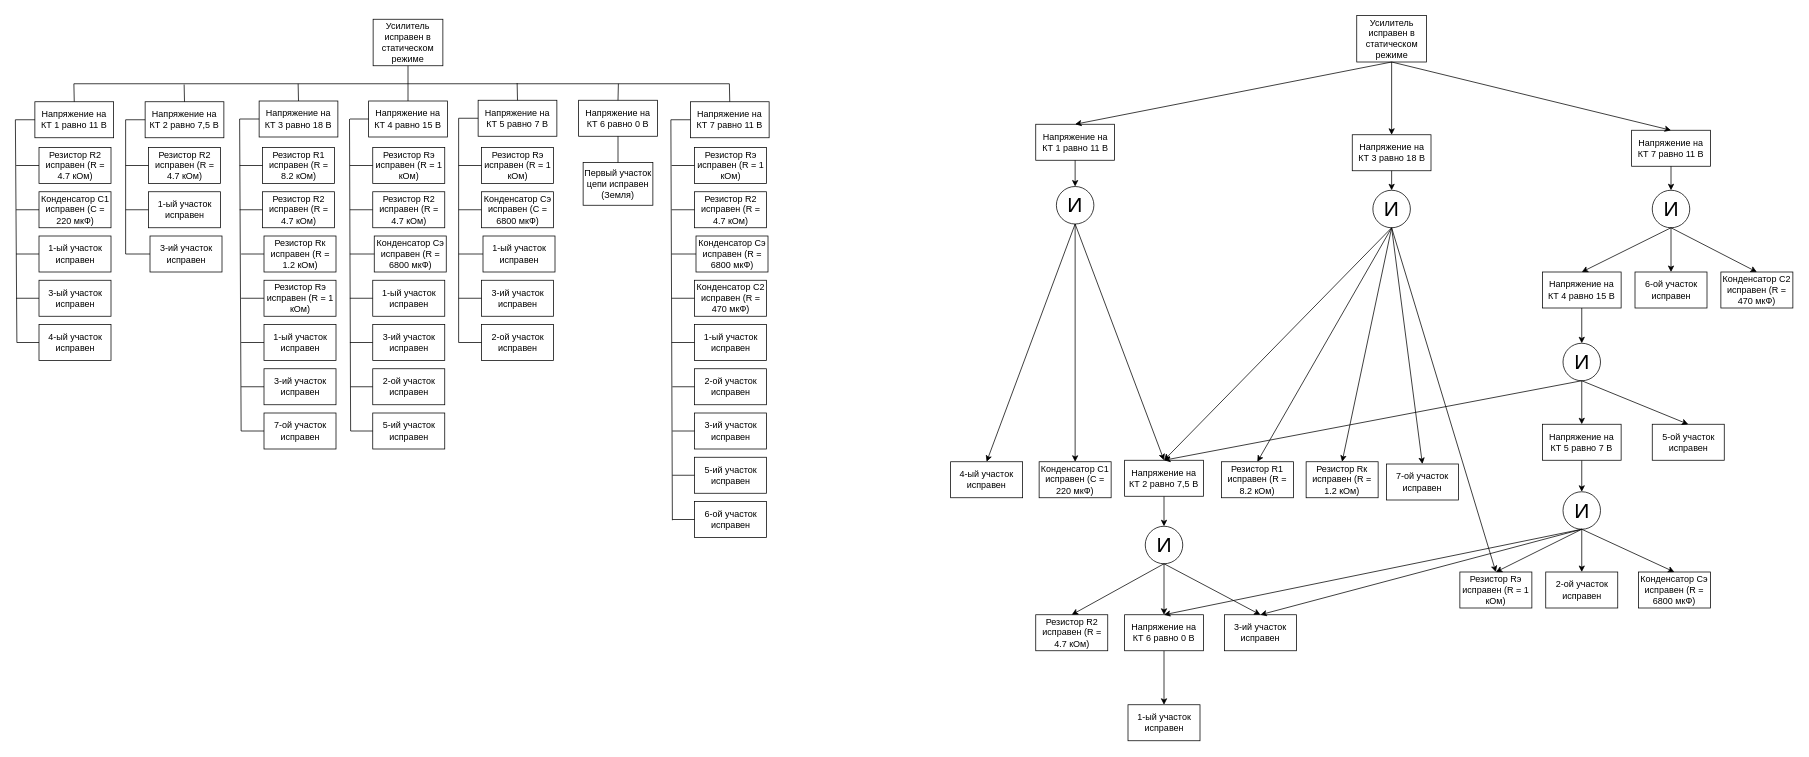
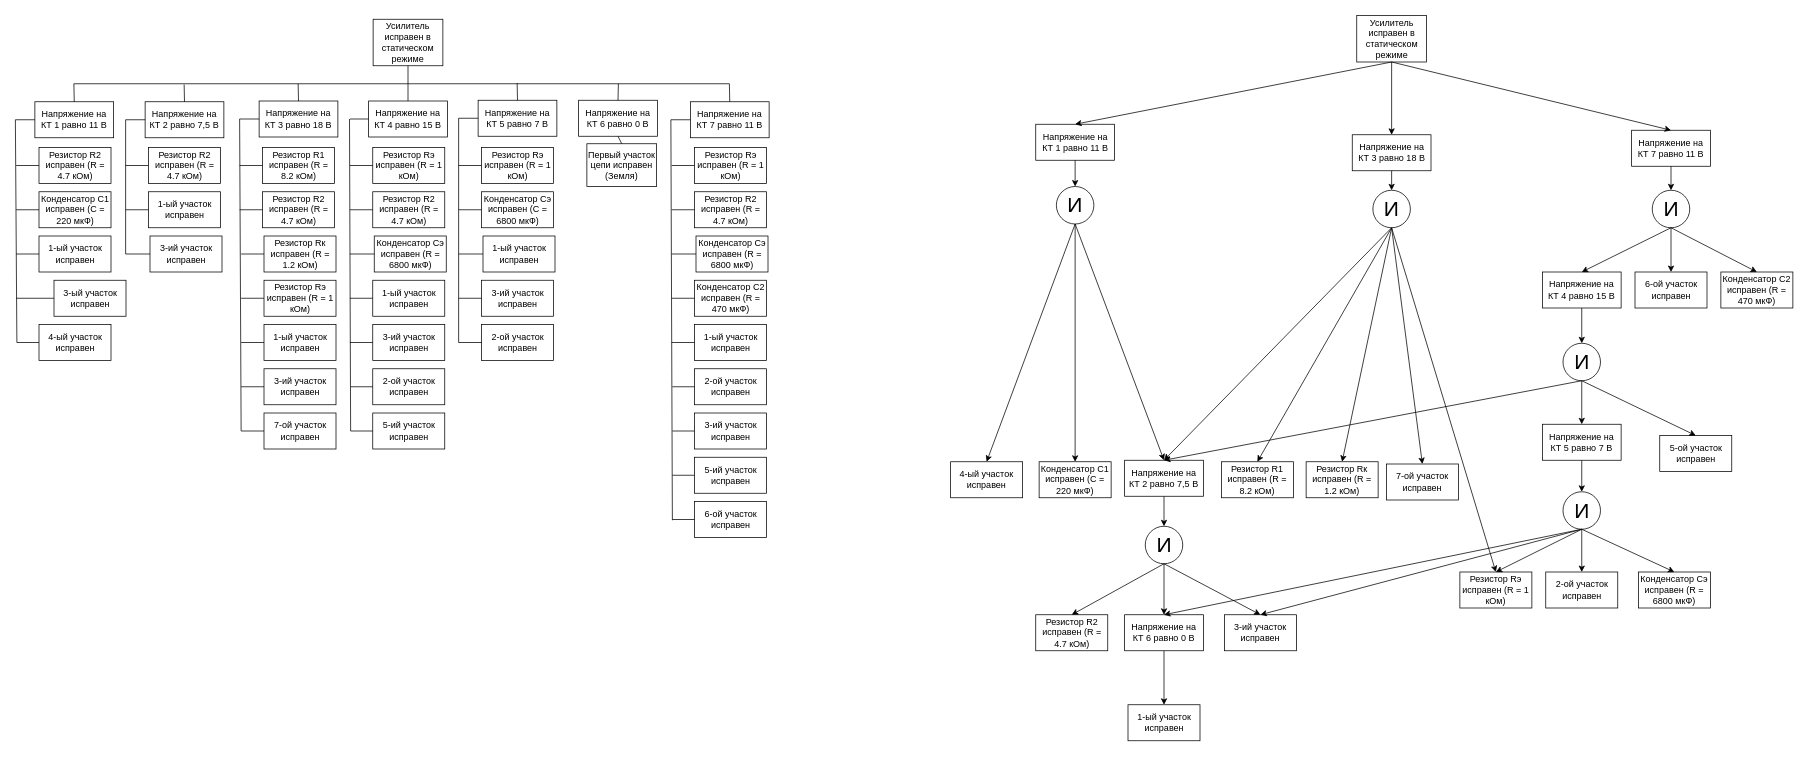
node "Первый участок цепи исправен (Земля)": moved (618, 184) -> (622, 165)
node "3-ый участок исправен": moved (75, 298) -> (90, 298)
node "5-ой участок исправен": moved (1688, 442) -> (1696, 453)
